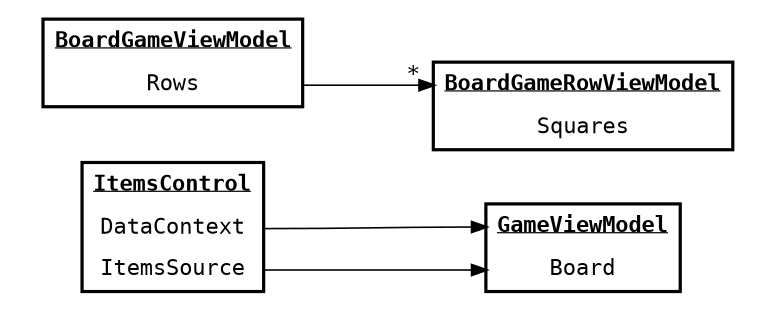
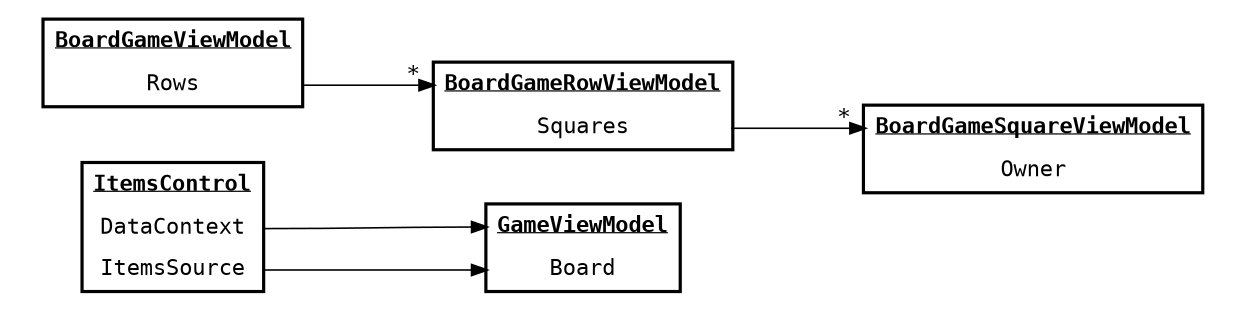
node "BoardGameSquareViewModel": added
